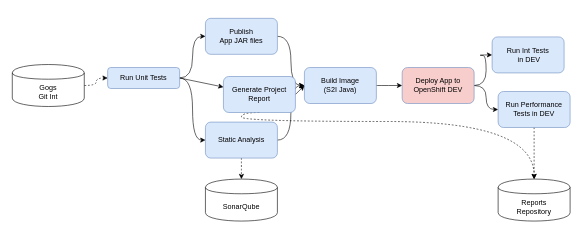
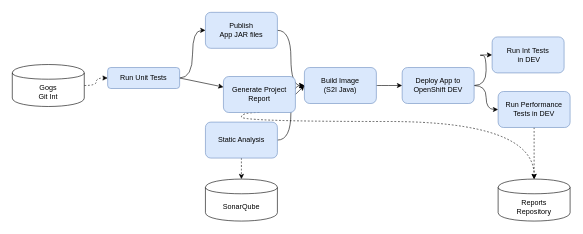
node "Publish App JAR files": moved (242, 36) -> (242, 30)
node "Deploy App to OpenShift DEV": fillcolor #f8cecc -> #dae8fc
edge "Run Unit Tests" -> "Static Analysis": removed
